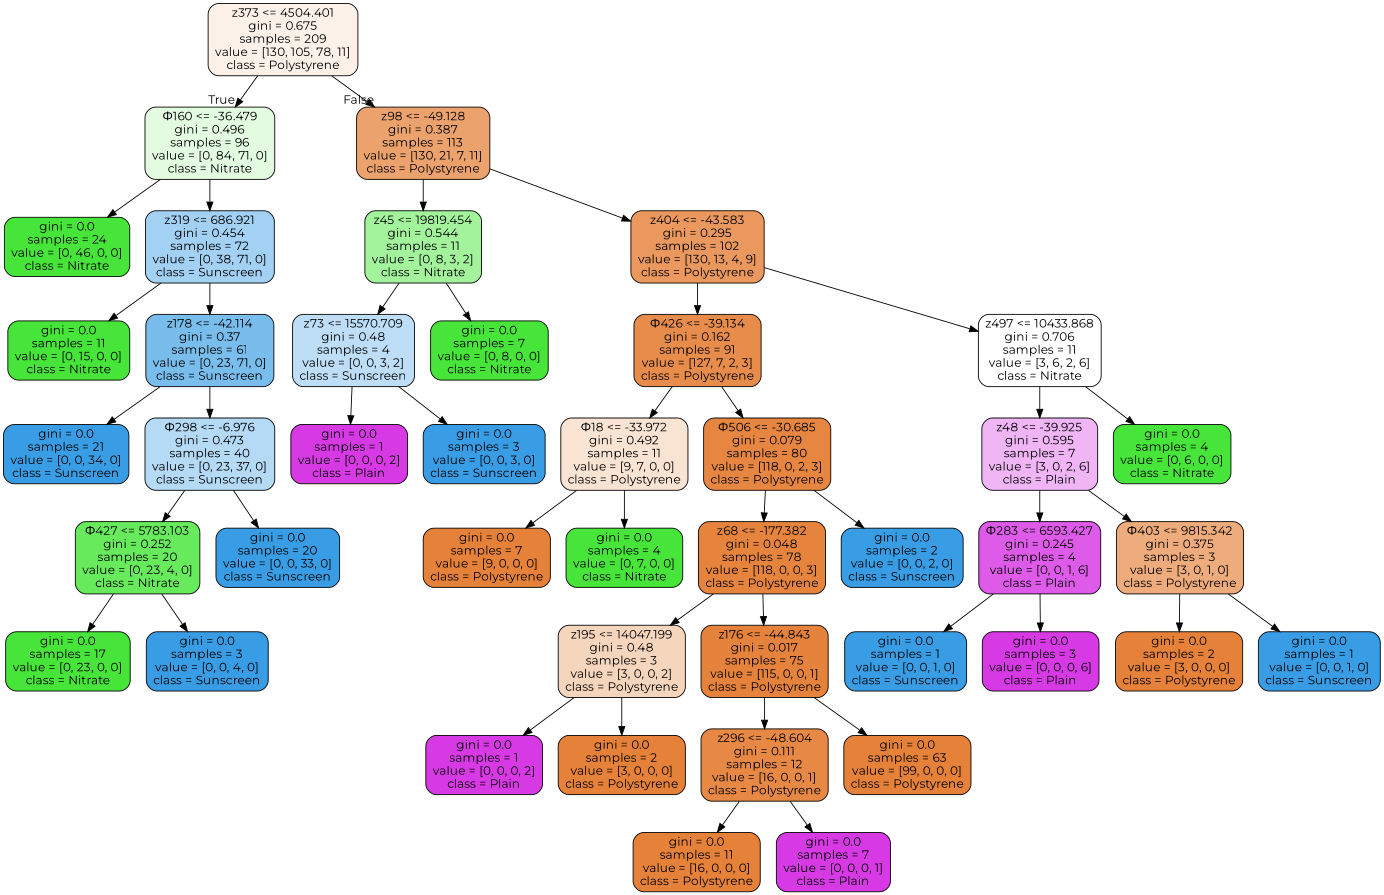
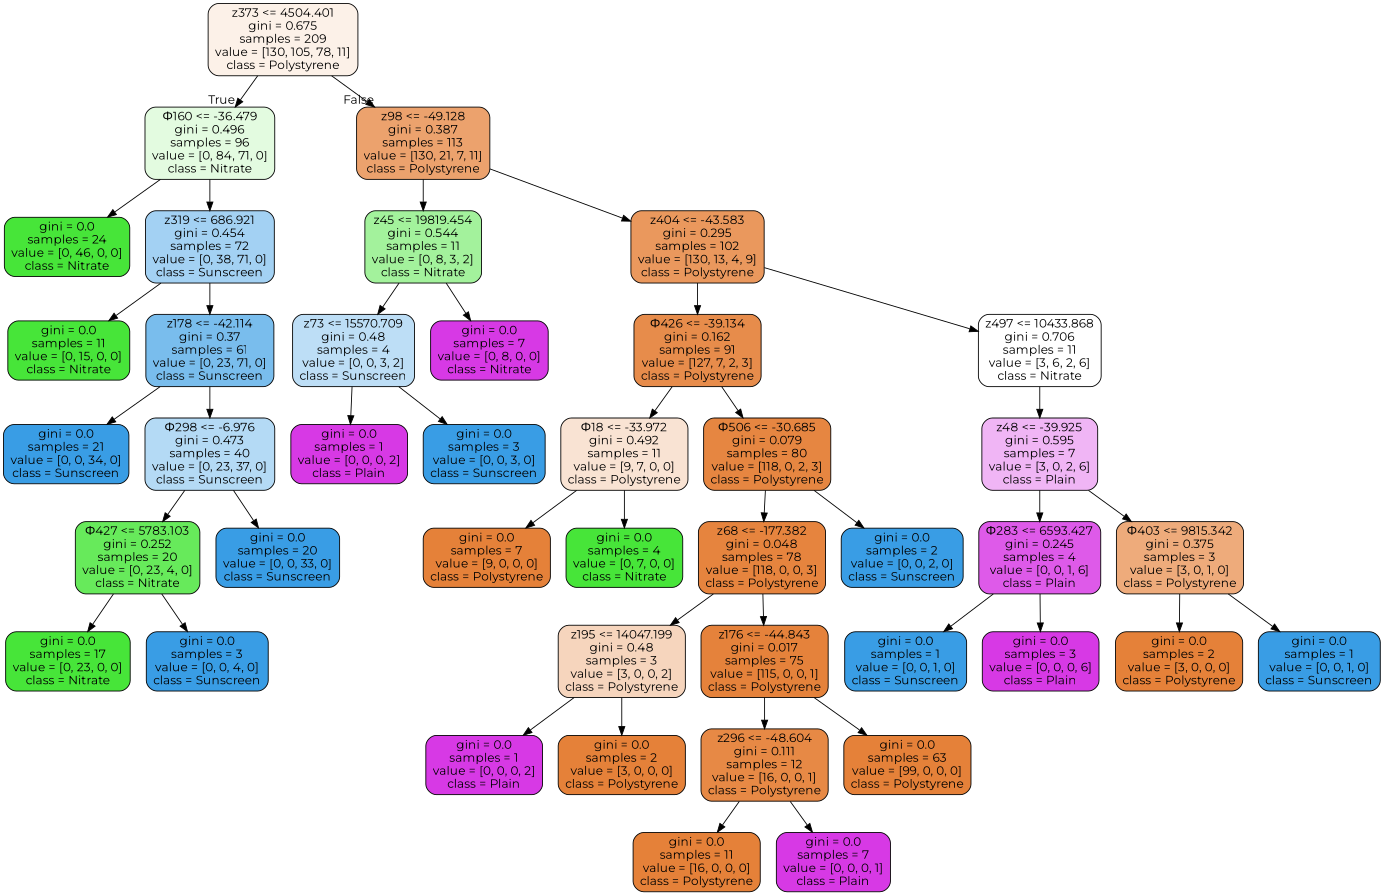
node "gini = 0.0 samples = 7 value = [0, 8, 0, 0] class = Nitrate": fillcolor #47e539 -> #d739e5
node "gini = 0.0 samples = 4 value = [0, 6, 0, 0] class = Nitrate": removed
